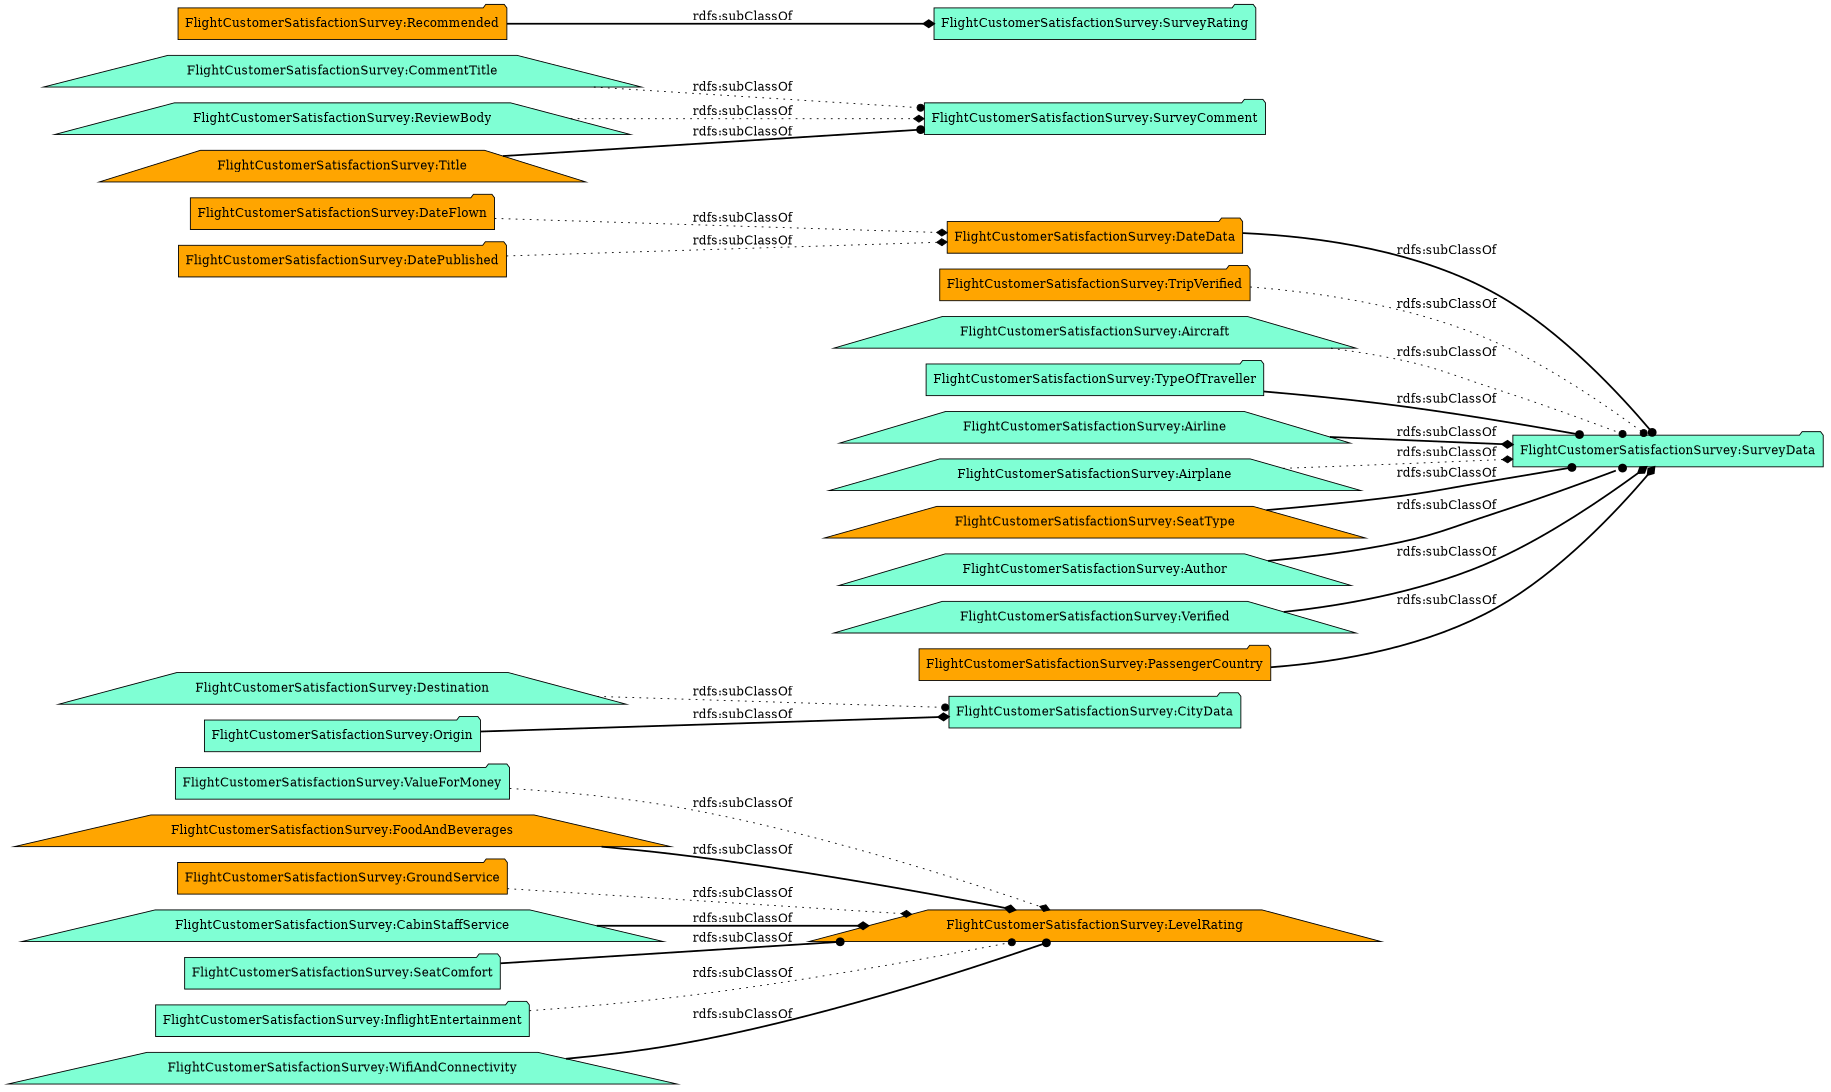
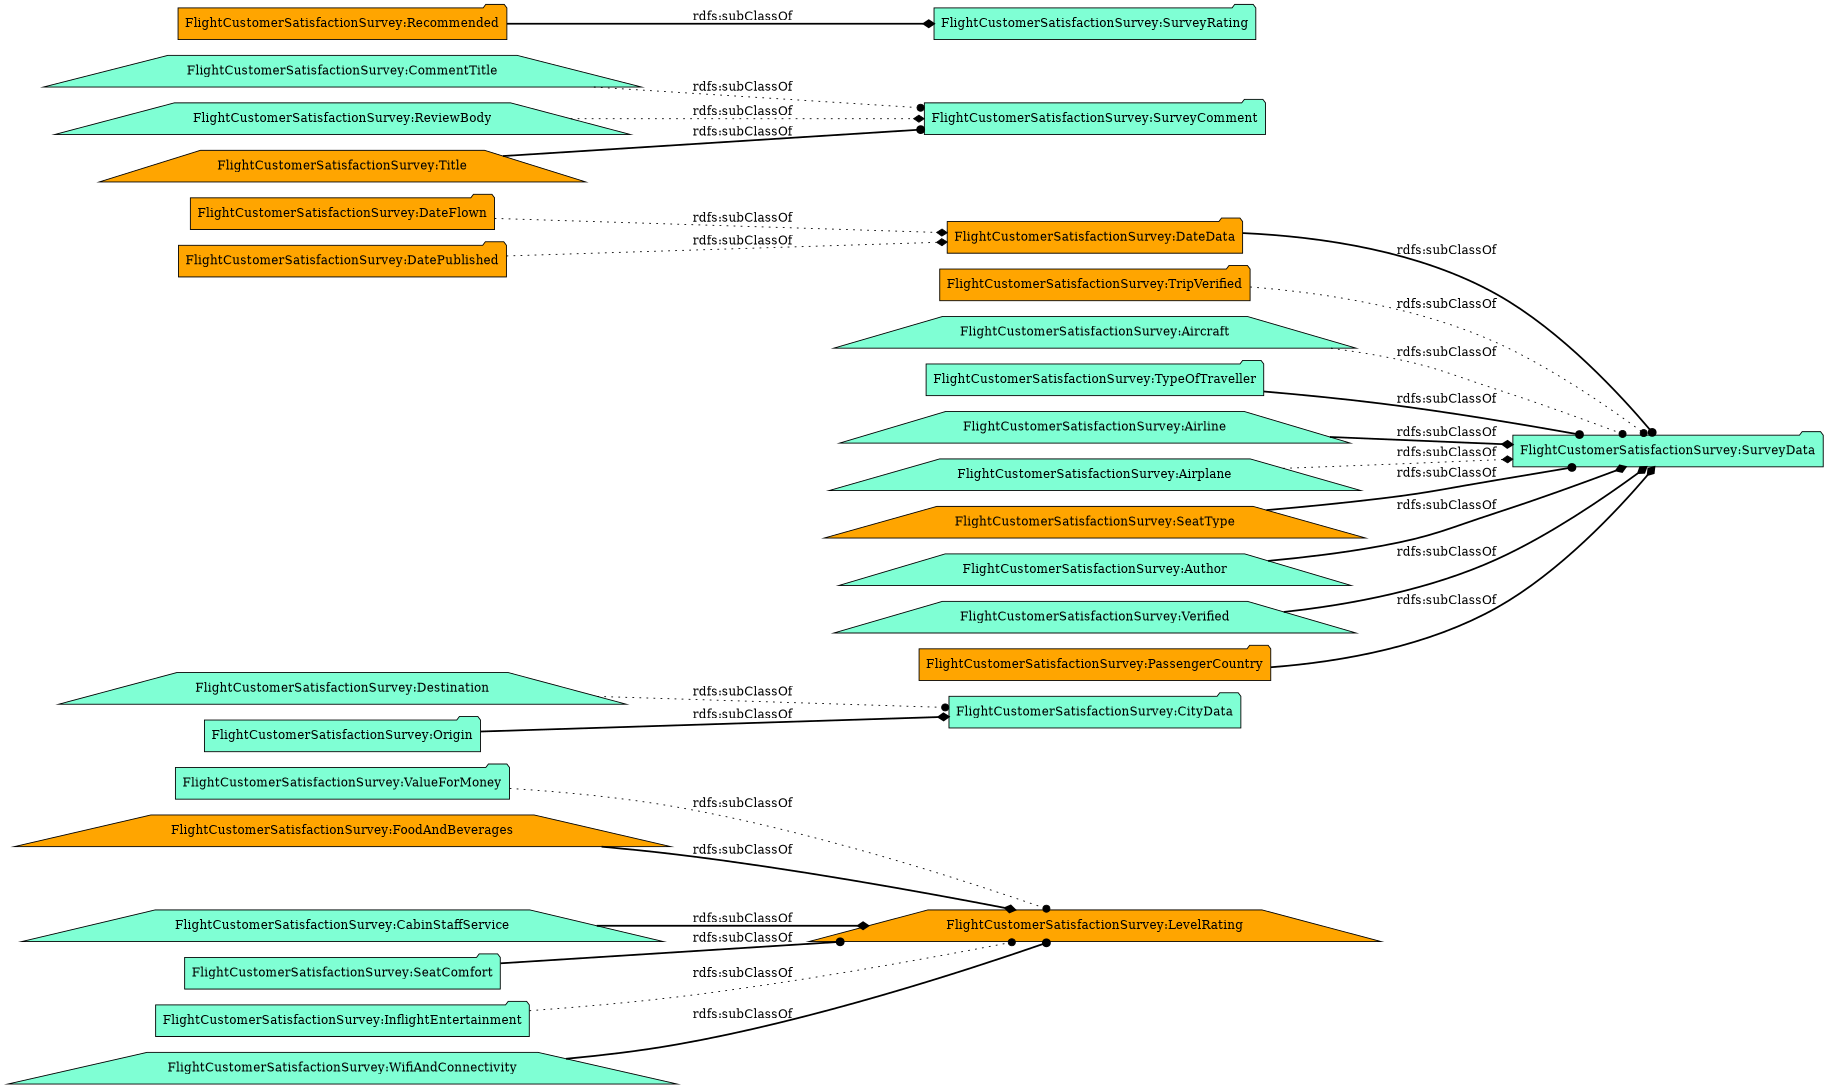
edge "FlightCustomerSatisfactionSurvey:Author" -> "FlightCustomerSatisfactionSurvey:SurveyData": arrowhead dot -> diamond
edge "FlightCustomerSatisfactionSurvey:ValueForMoney" -> "FlightCustomerSatisfactionSurvey:LevelRating": arrowhead diamond -> dot
node "FlightCustomerSatisfactionSurvey:GroundService": removed
